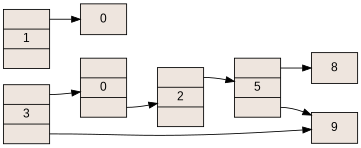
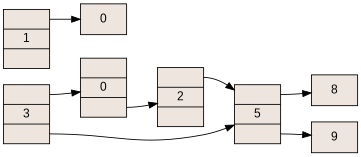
edge "3" -> "9": now "3" -> "5"
